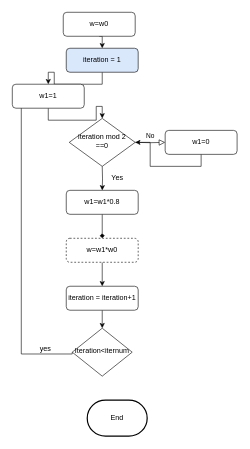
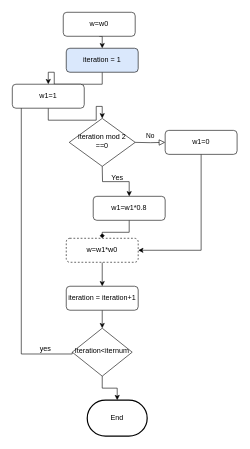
edge "w1=0" -> "iteration mod 2 ==0": now "w1=0" -> "w=w1*w0"
node "w1=w1*0.8": moved (102, 203) -> (129, 209)
edge "Iteration<iternum" -> "End": added
